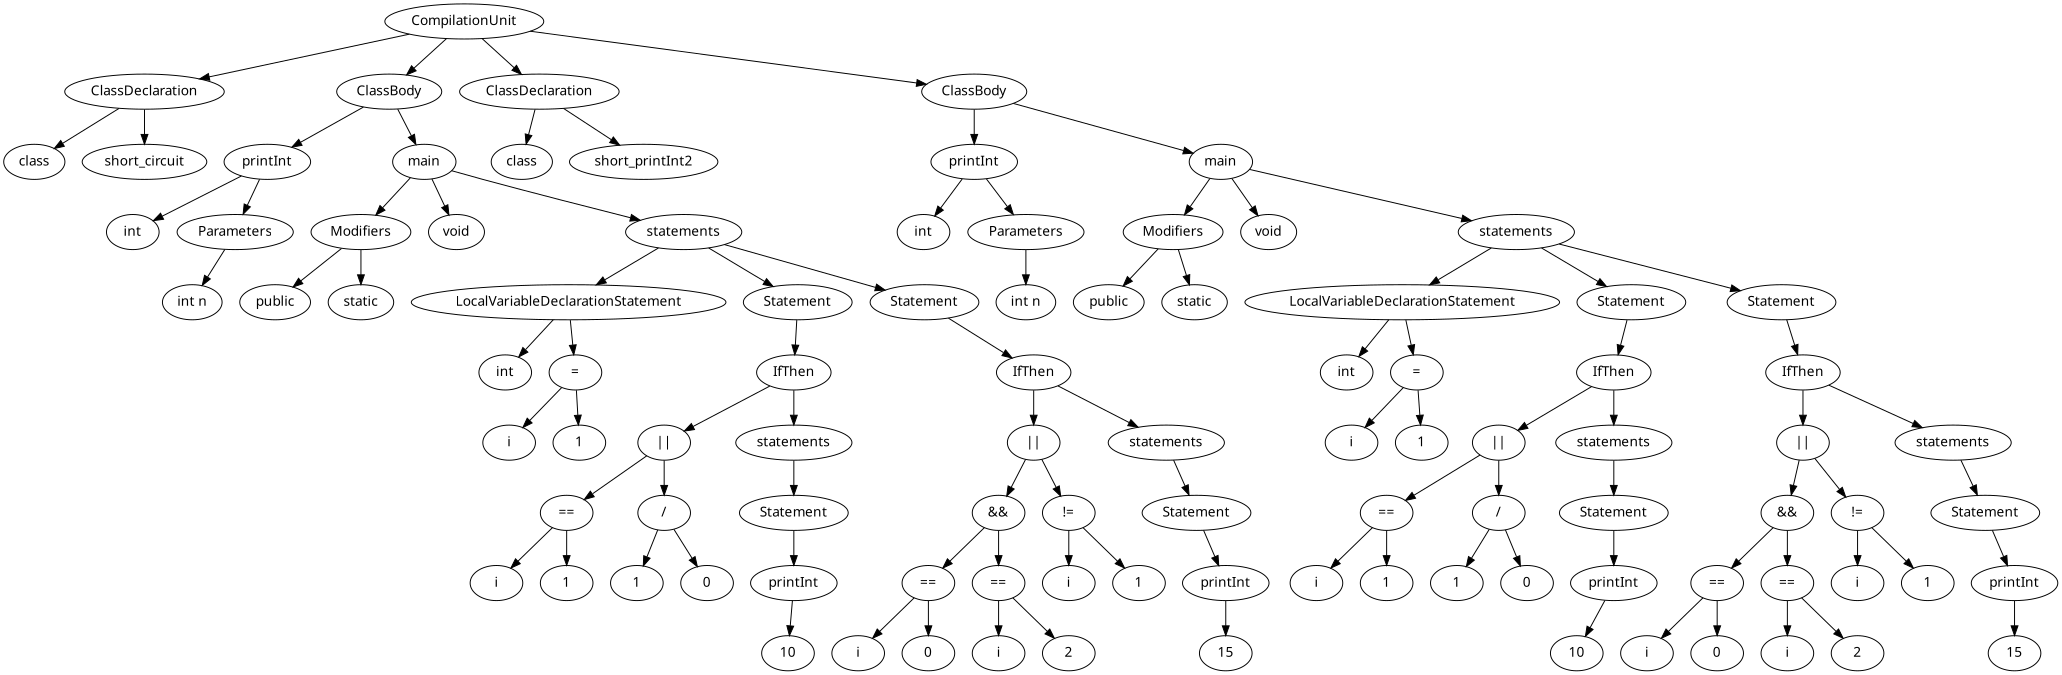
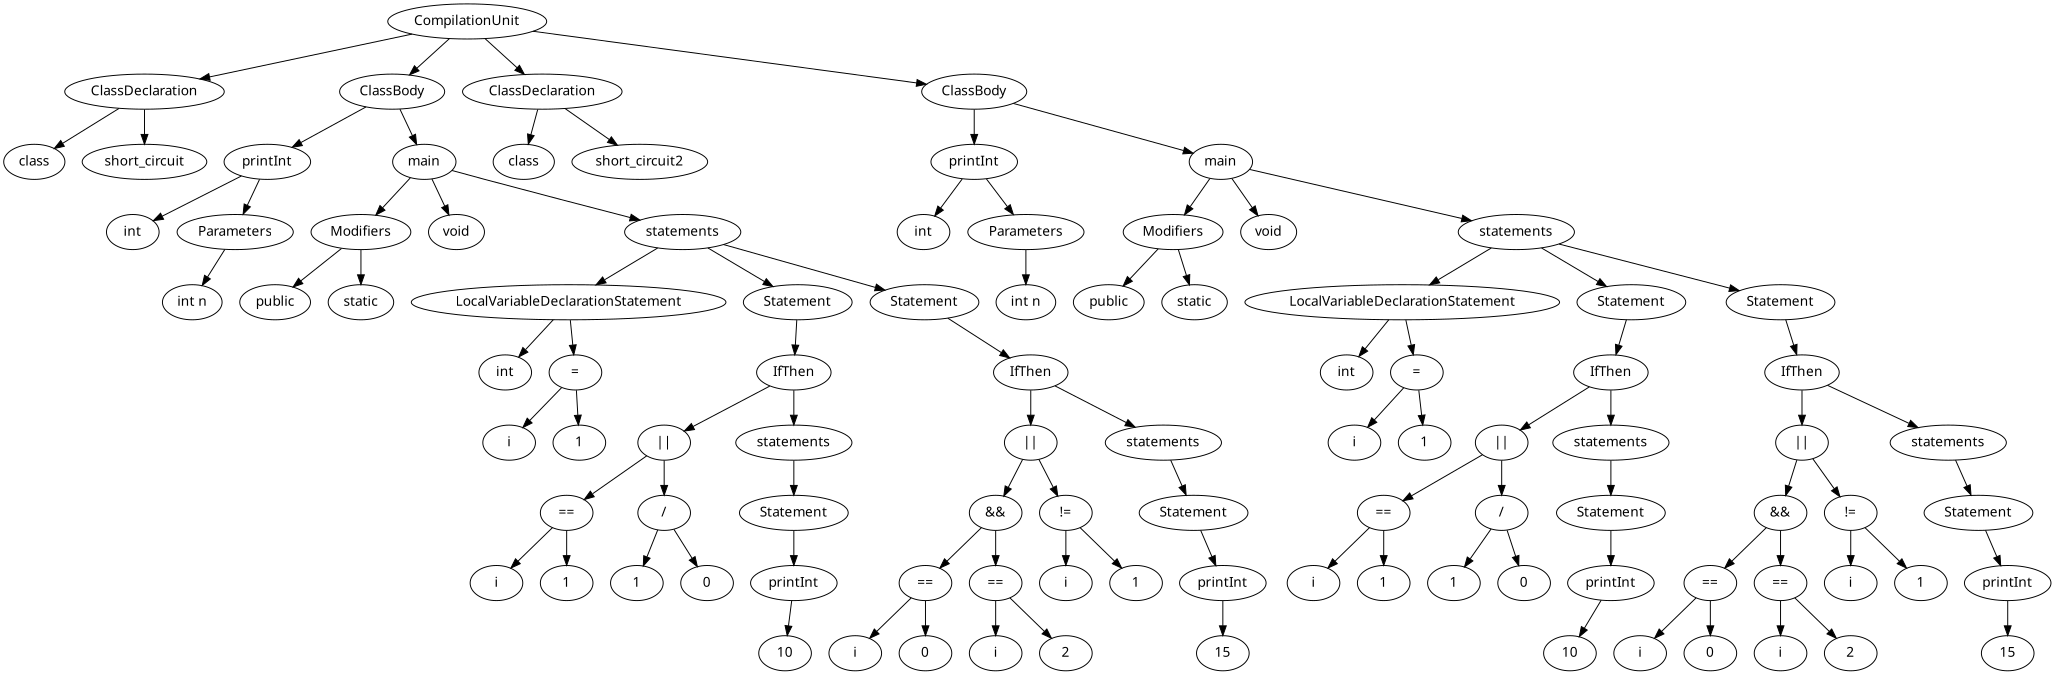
node "short_printInt2": label "short_printInt2" -> "short_circuit2"
